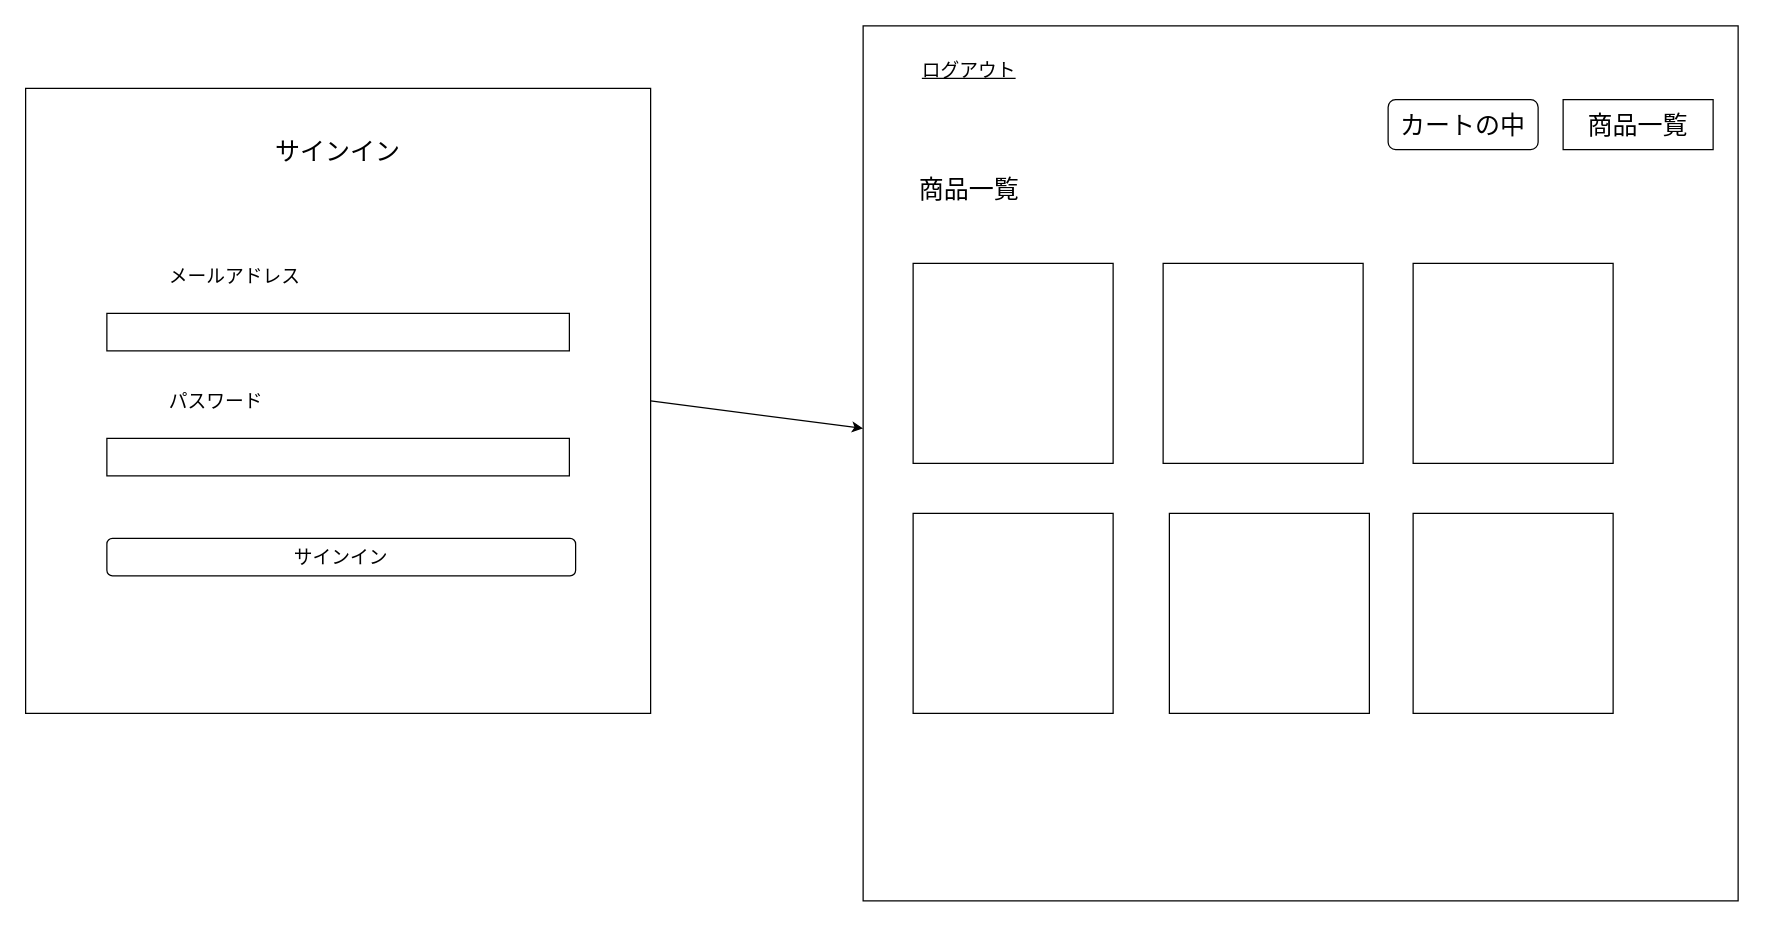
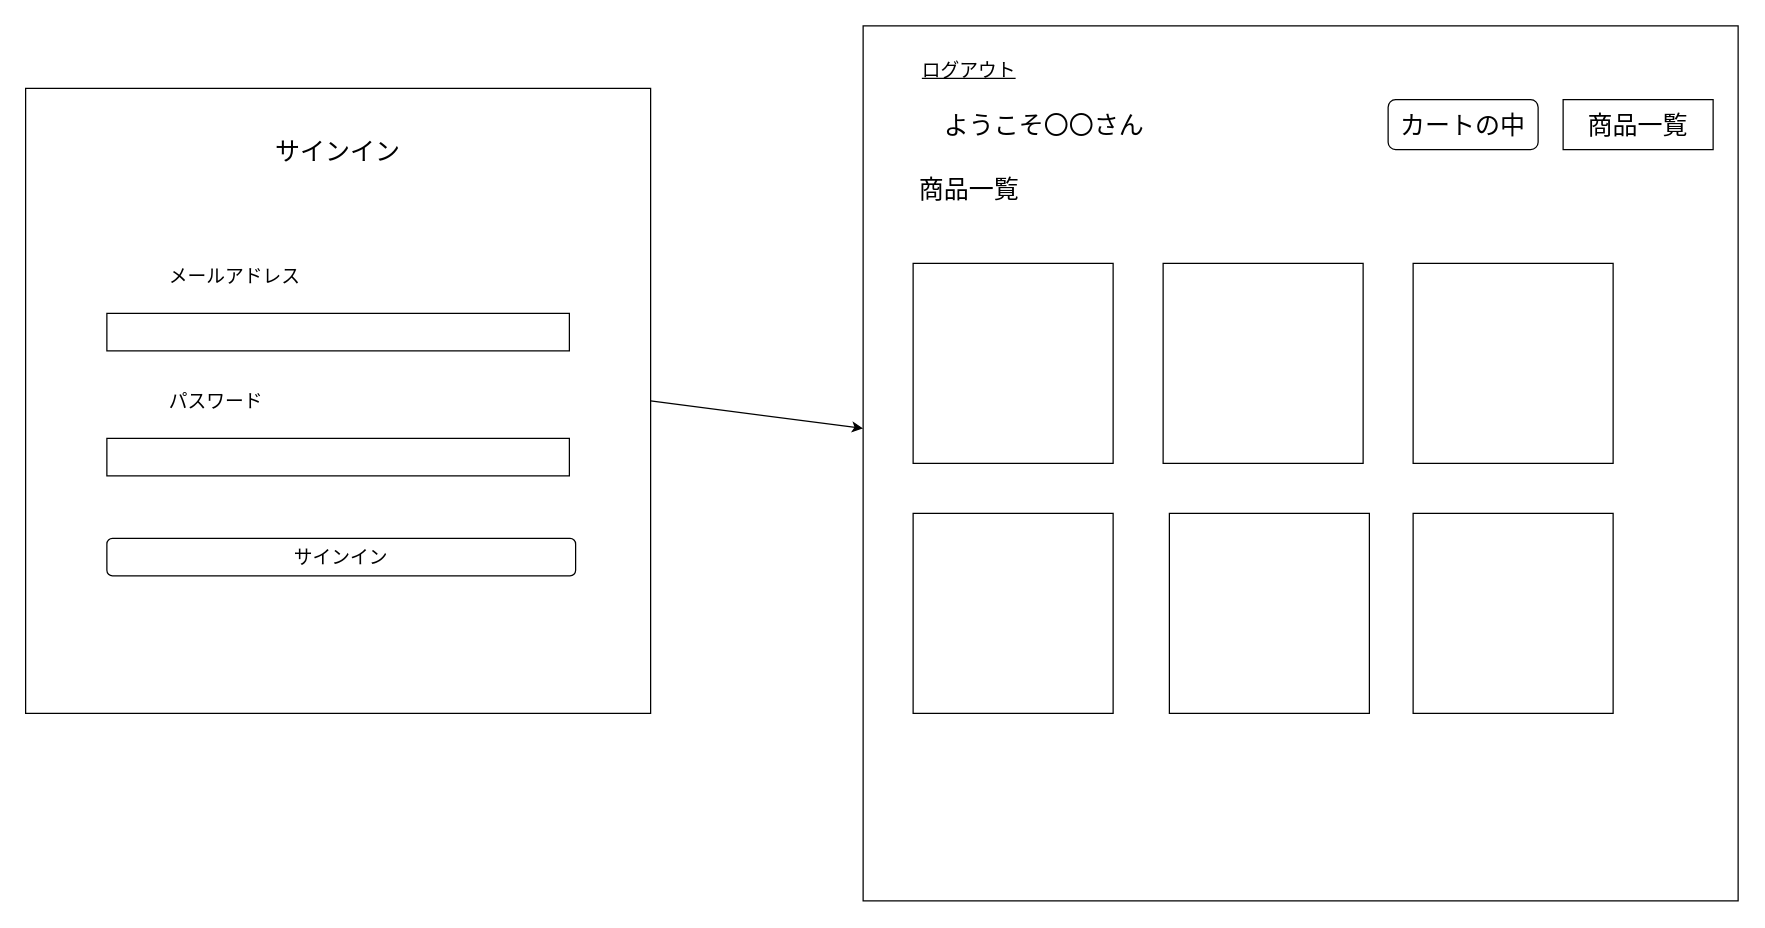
node "ようこそ〇〇さん": added
